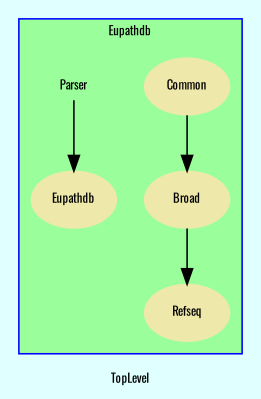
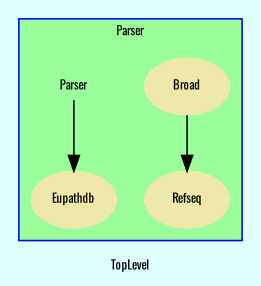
cluster "Eupathdb": label "Eupathdb" -> "Parser"
node "Common": removed
